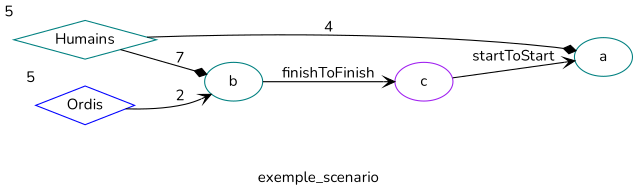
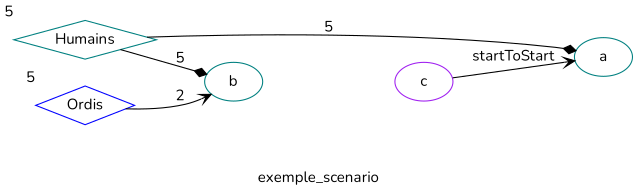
edge "Humains 5" -> "a": label "4" -> "5"
edge "Humains 5" -> "b": label "7" -> "5"
edge "b" -> "c": removed, label "finishToFinish"
